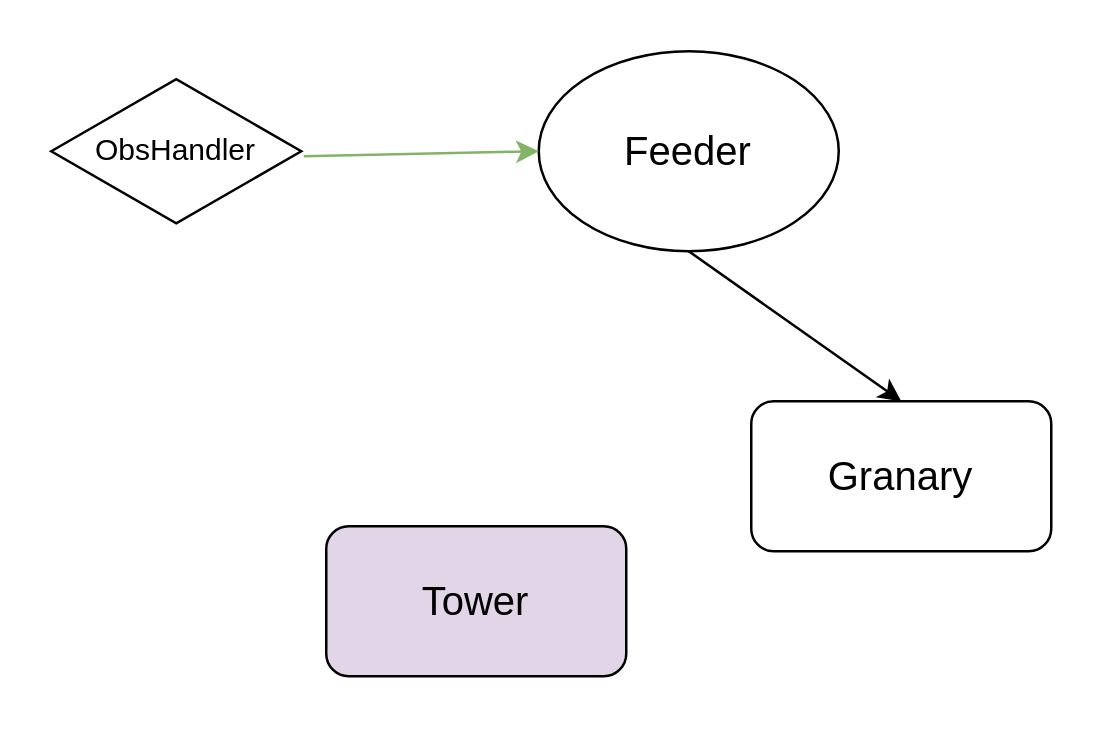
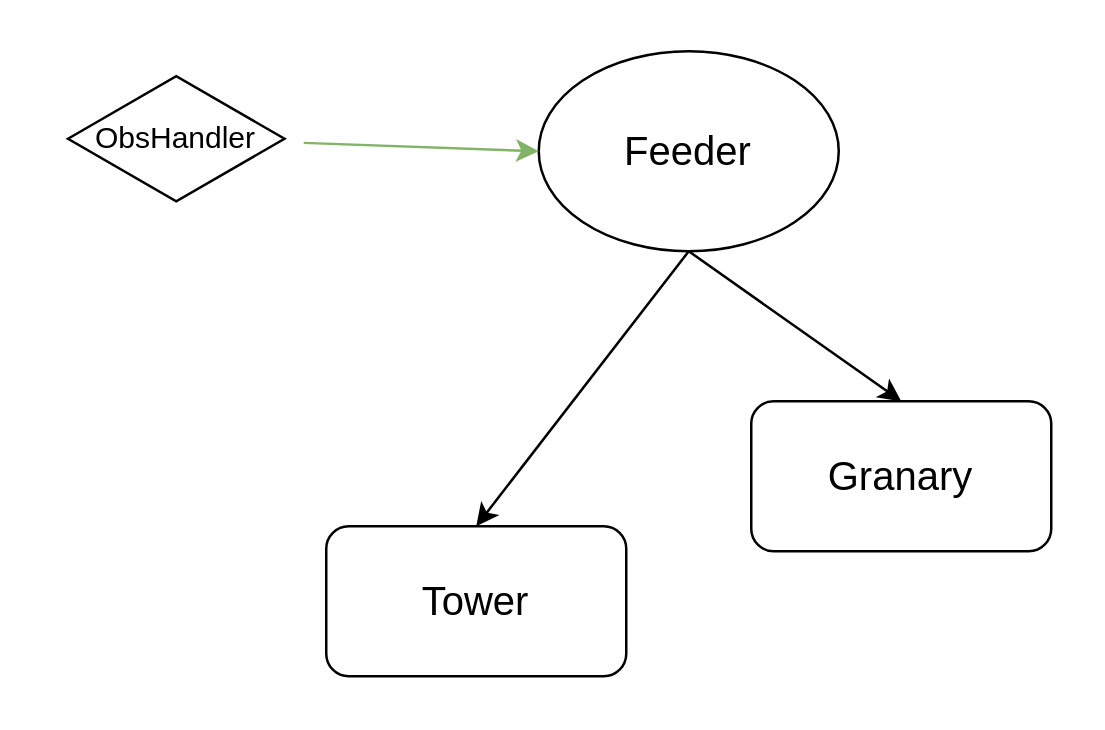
node "ObsHandler": size 250x150 -> 250x125
edge "Feeder" -> "Tower": added
node "Tower": fillcolor #e1d5e7 -> #ffffff
